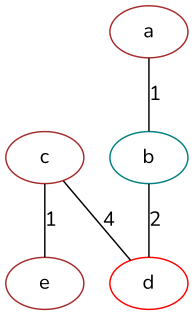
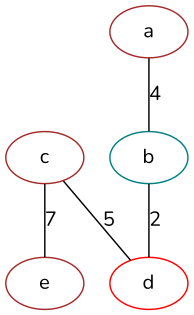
edge "a" -- "b": label "1" -> "4"
edge "c" -- "e": label "1" -> "7"
edge "c" -- "d": label "4" -> "5"
